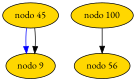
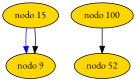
node "nodo 45": label "nodo 45" -> "nodo 15"
node "nodo 56": label "nodo 56" -> "nodo 52"
